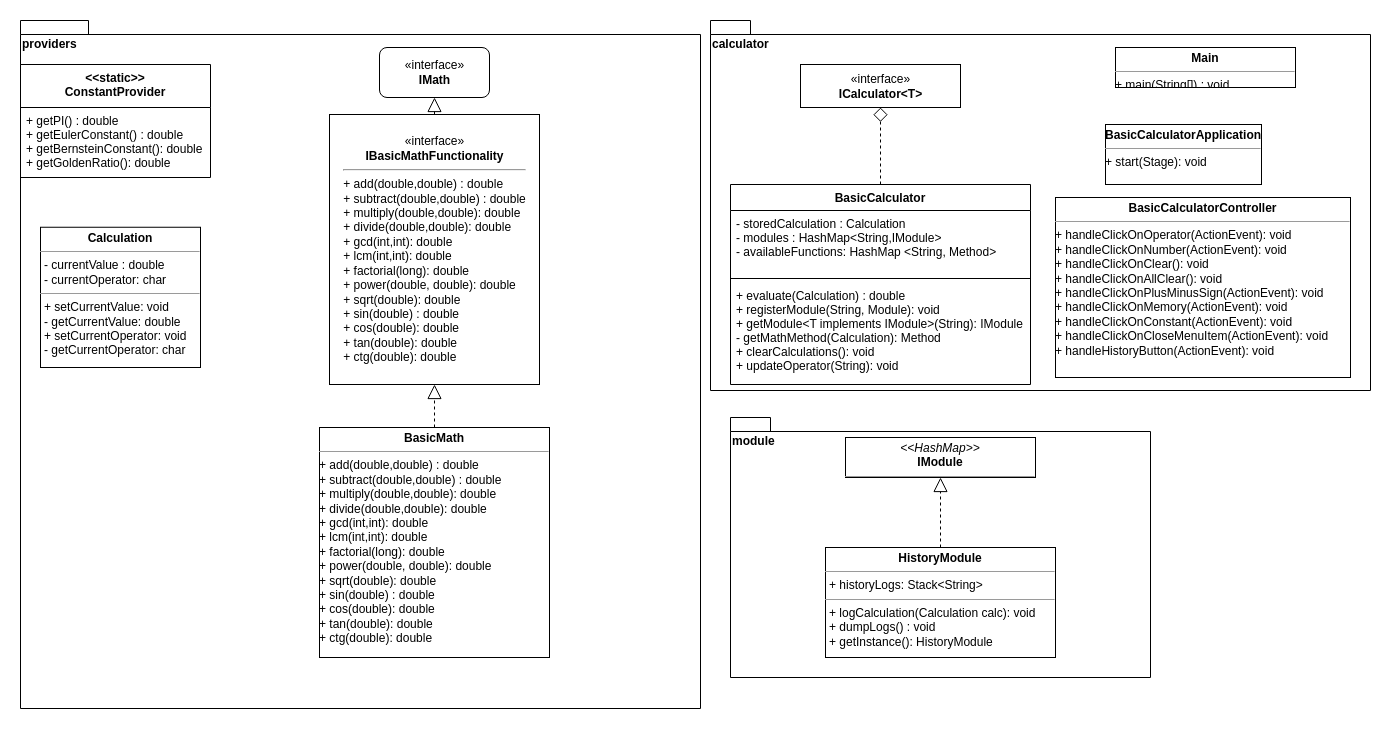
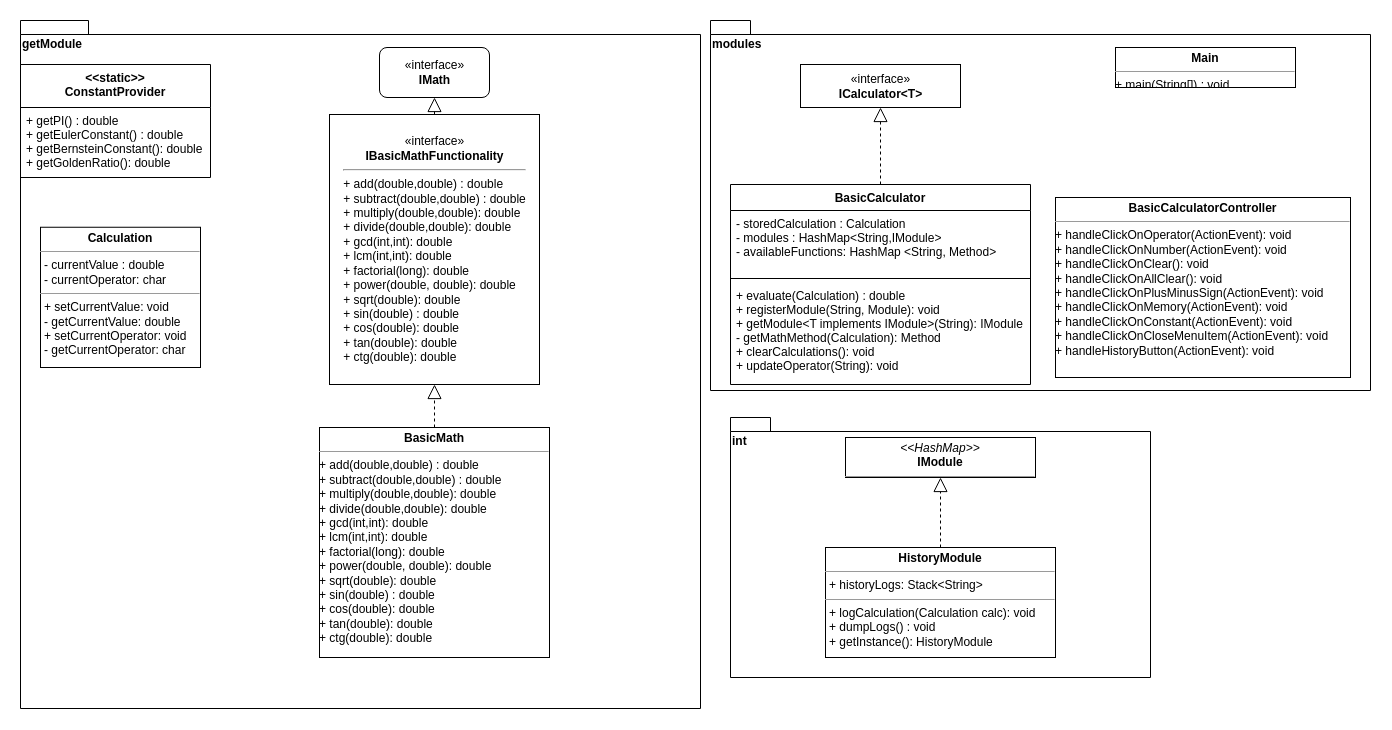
node "providers": label "providers" -> "getModule"
node "calculator": label "calculator" -> "modules"
edge "BasicCalculator" -> "«interface» ICalculator<T>": arrowhead diamond -> block
node "BasicCalculatorApplication + start(Stage): void": removed
node "module": label "module" -> "int"
